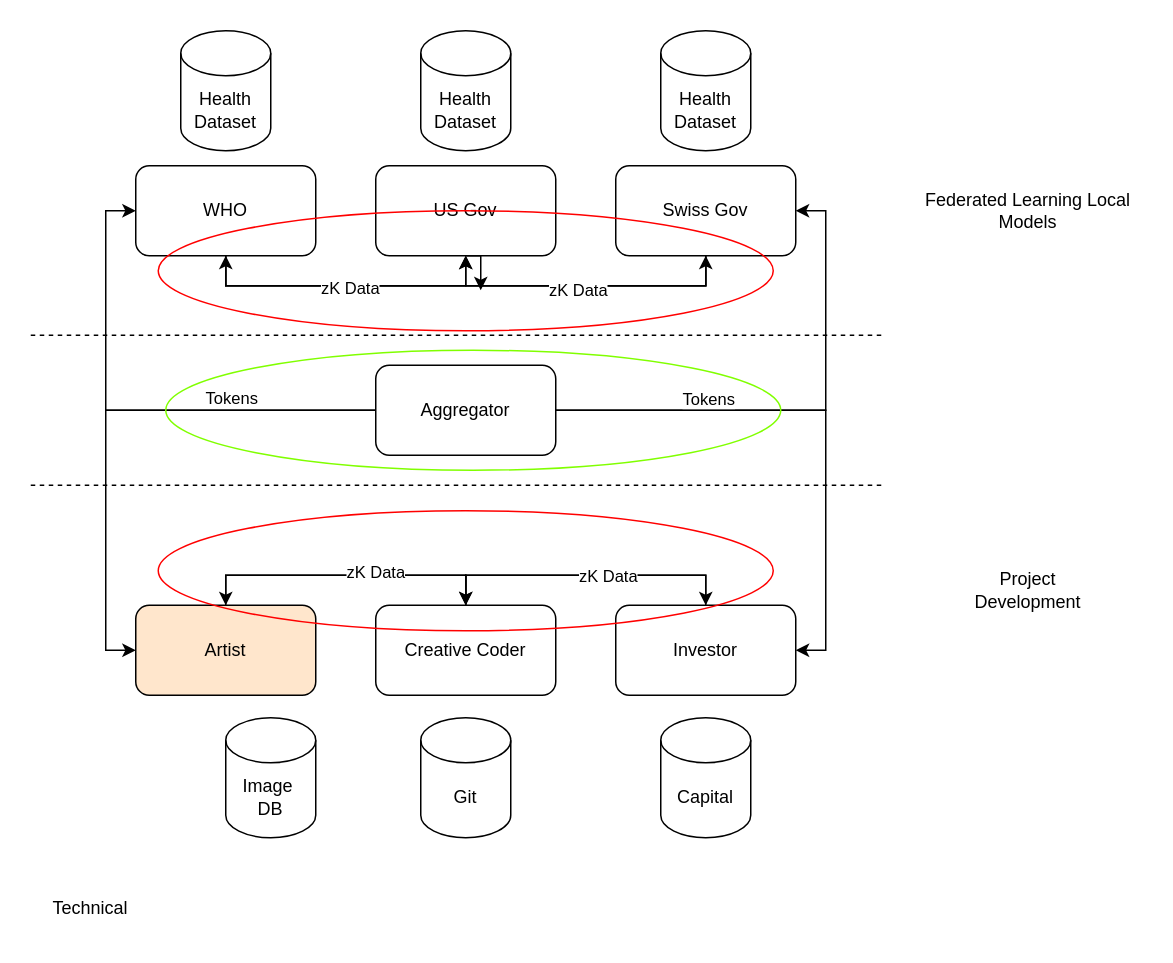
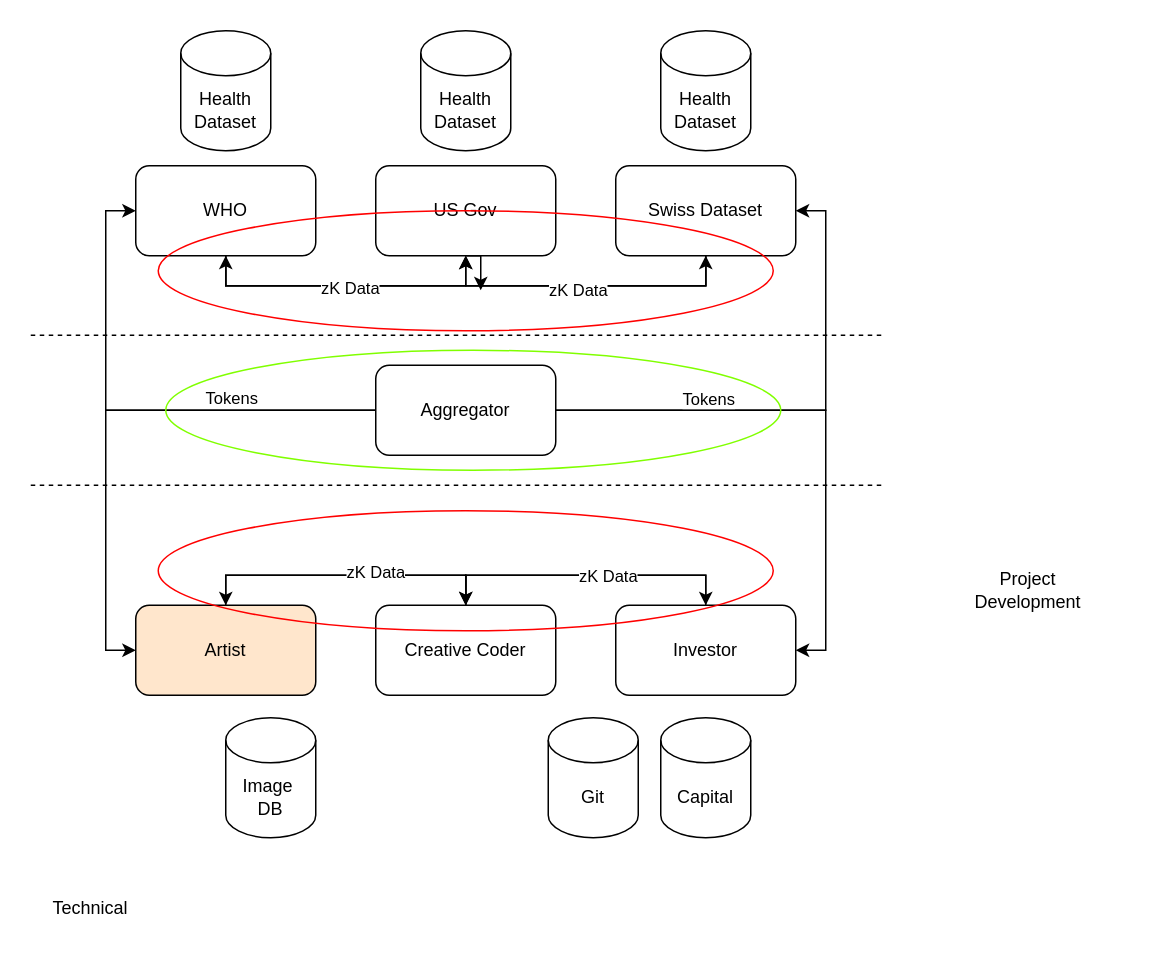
node "Swiss Gov": label "Swiss Gov" -> "Swiss Dataset"
node "Federated Learning Local Models": removed
node "Git": moved (466, 778) -> (593, 778)
